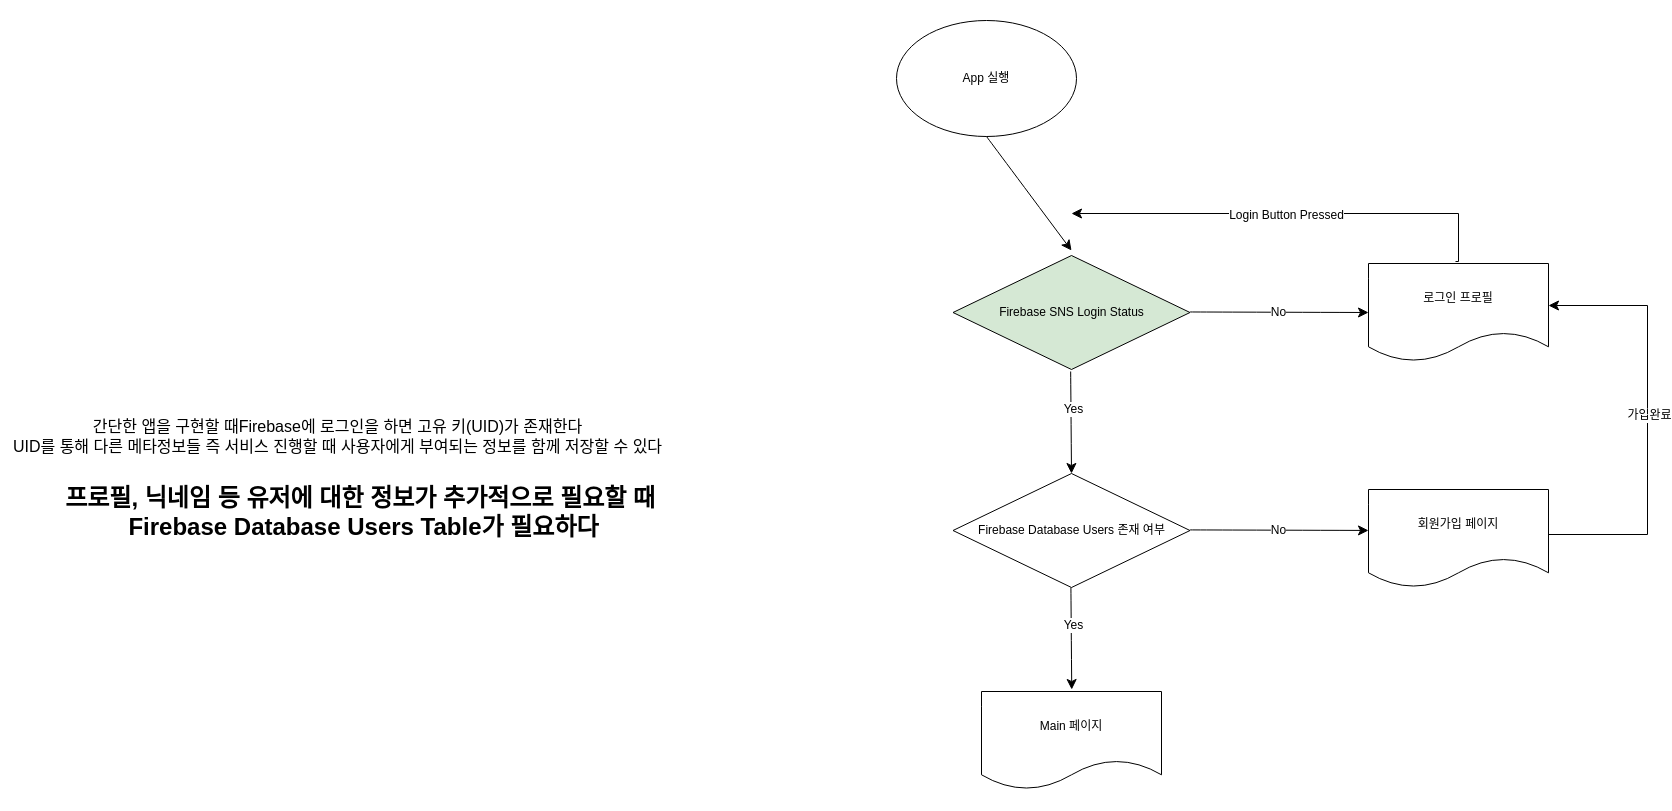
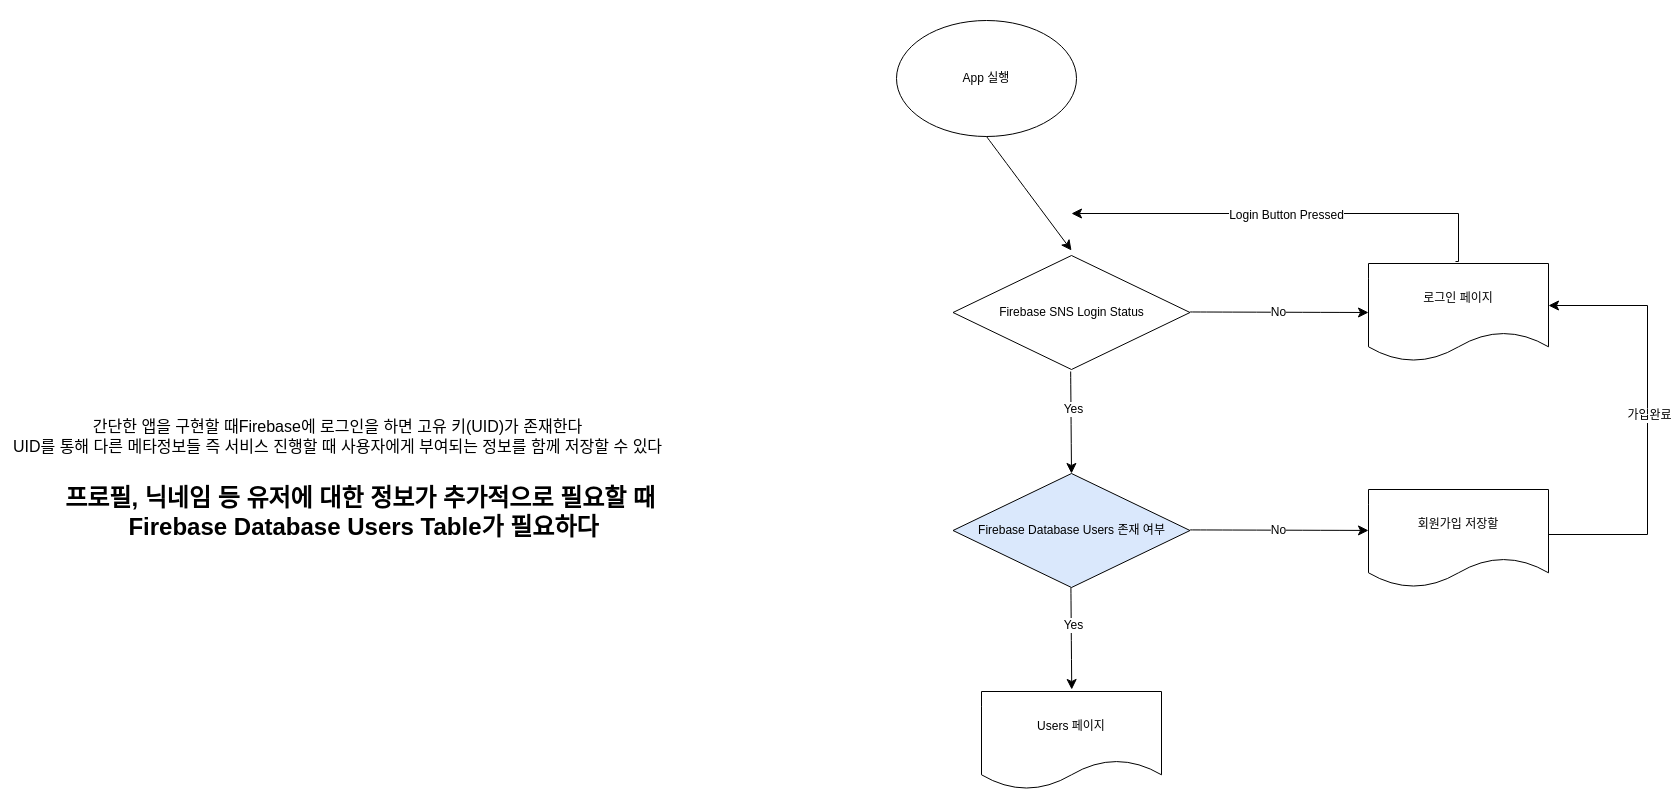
node "로그인 프로필": label "로그인 프로필" -> "로그인 페이지"
node "Firebase SNS Login Status": fillcolor #d5e8d4 -> #ffffff
node "회원가입 페이지": label "회원가입 페이지" -> "회원가입 저장할"
node "Firebase Database Users 존재 여부": fillcolor #ffffff -> #dae8fc
node "Main 페이지": label "Main 페이지" -> "Users 페이지"
